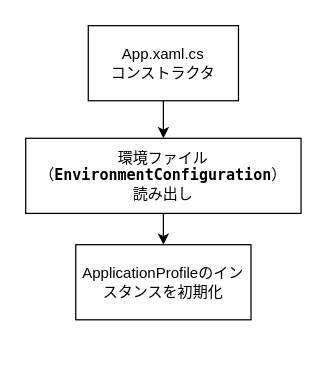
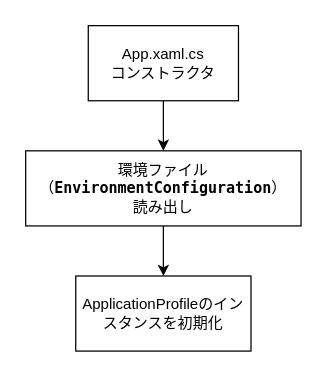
node "環境ファイル（EnvironmentConfiguration） 読み出し": moved (163, 176) -> (163, 188)
node "ApplicationProfileのインスタンスを初期化": moved (163, 282) -> (163, 313)
